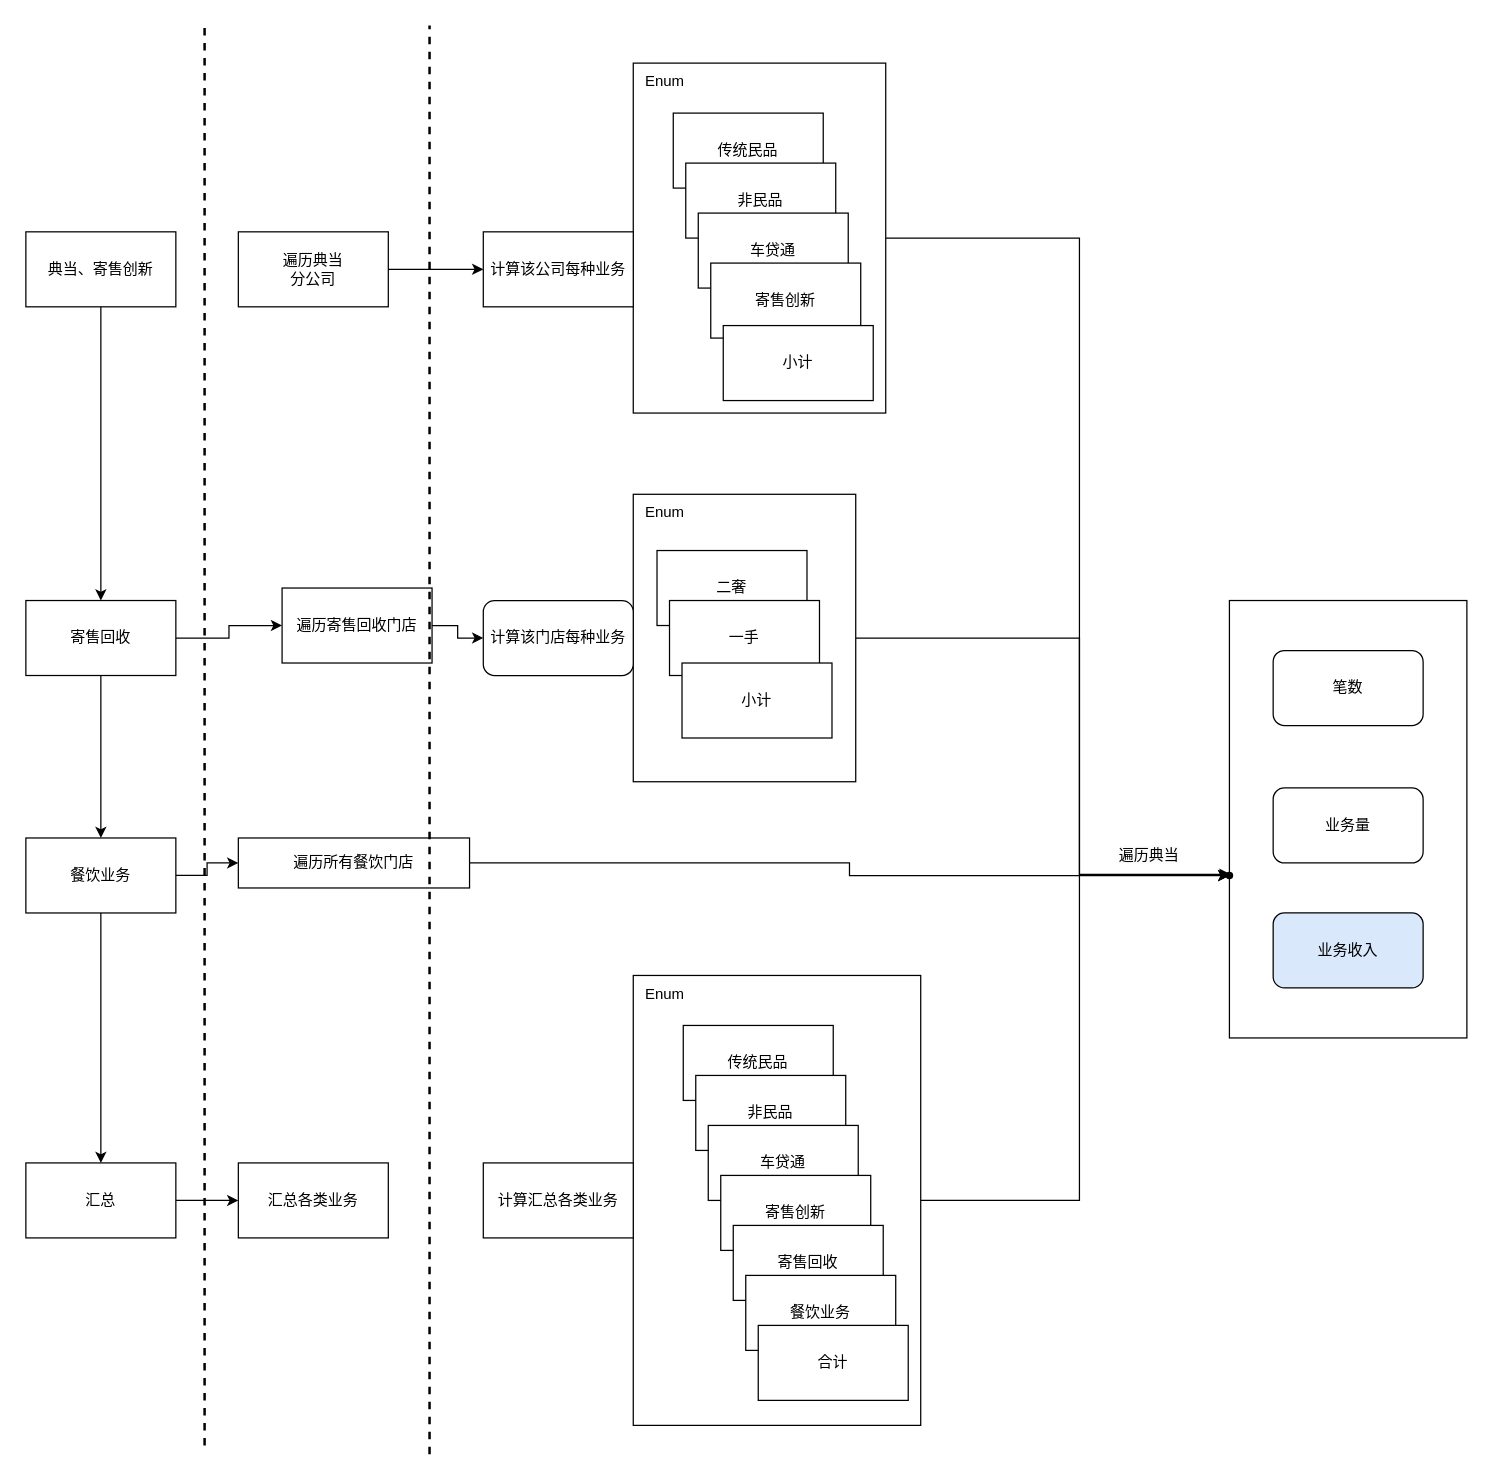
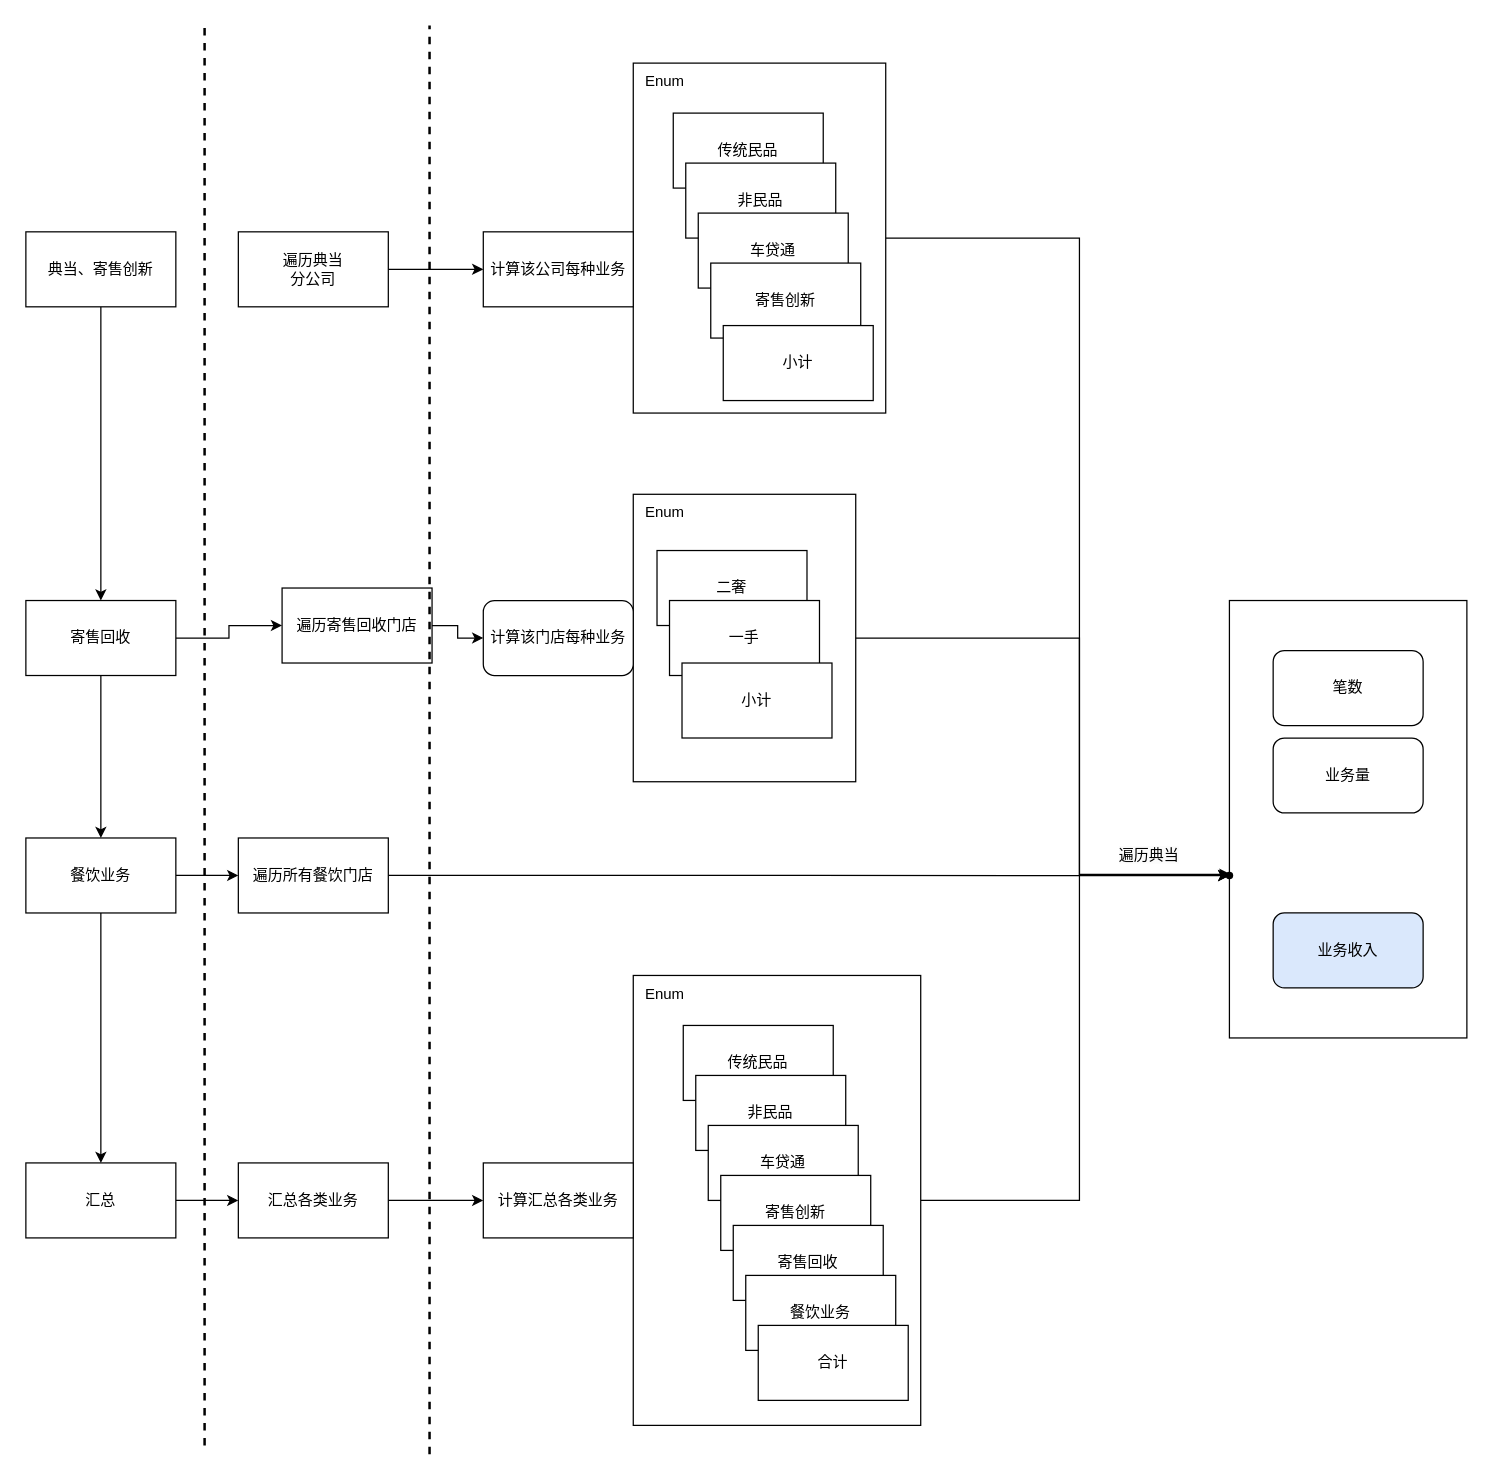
node "业务量": moved (1348, 826) -> (1348, 776)
node "遍历所有餐饮门店": size 231x50 -> 150x75
edge "汇总各类业务" -> "计算汇总各类业务": added
